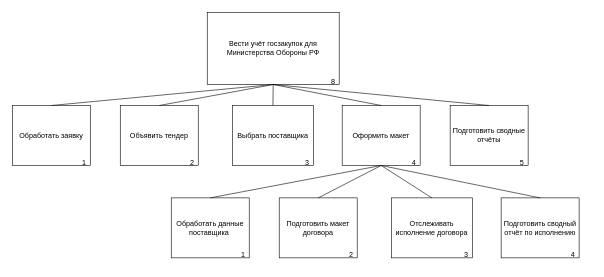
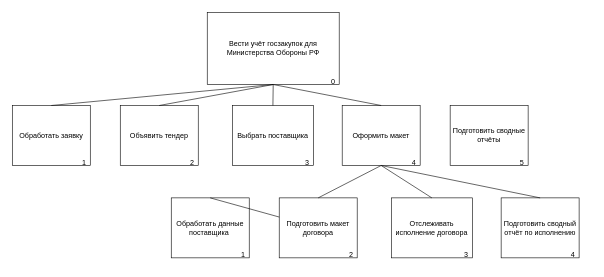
node "8": label "8" -> "0"
edge "Вести учёт госзакупок для Министерства Обороны РФ" -- "Подготовить сводные отчёты": removed
edge "Оформить макет" -- "Обработать данные поставщика": now "Подготовить макет договора" -- "Обработать данные поставщика"
